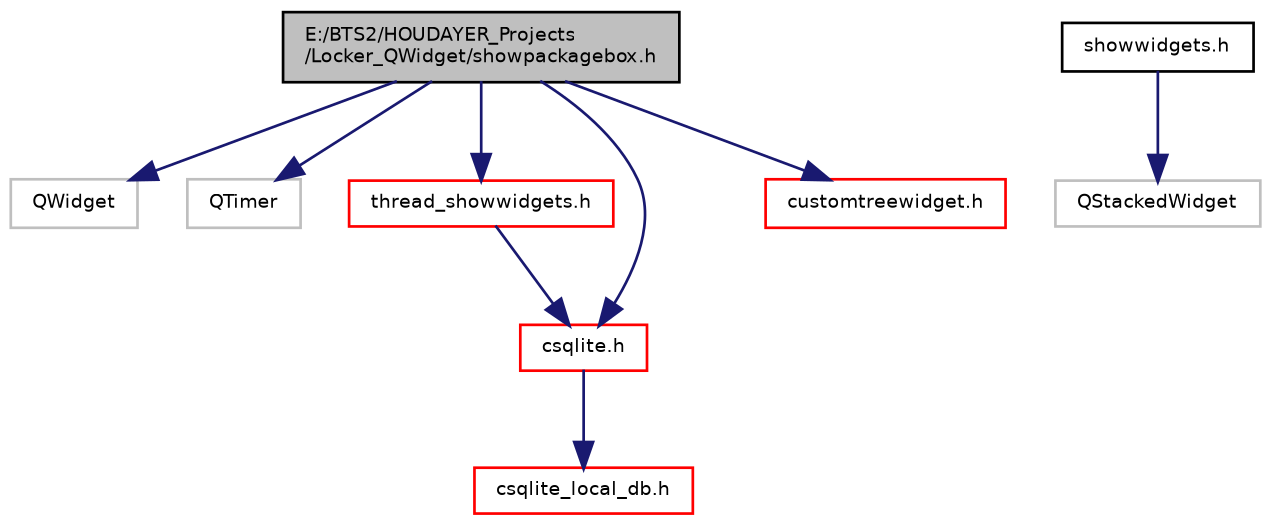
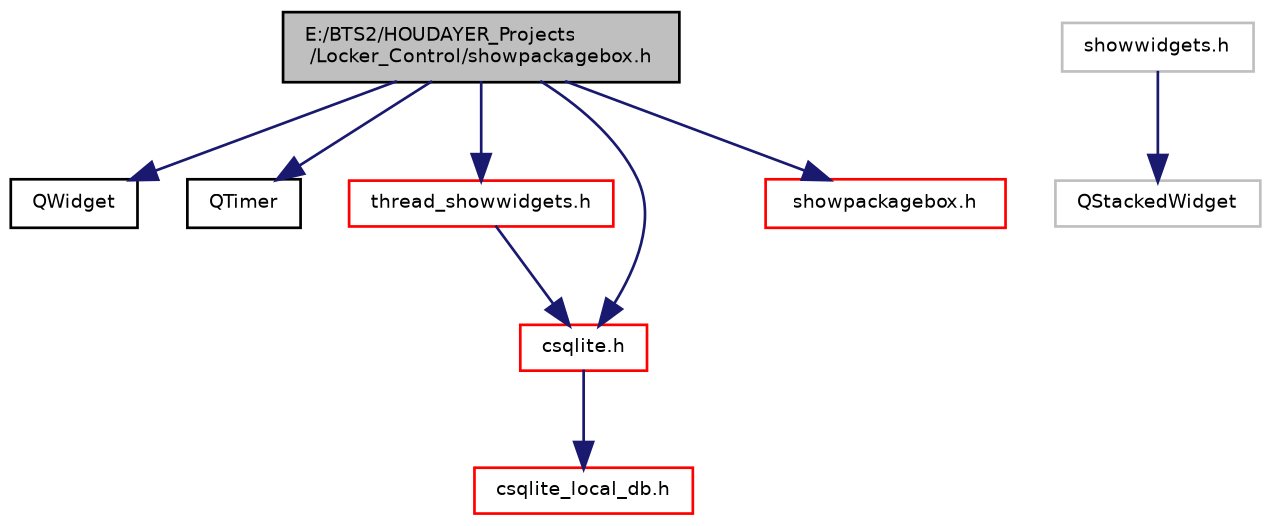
node "E:/BTS2/HOUDAYER_Projects /Locker_QWidget/showpackagebox.h": label "E:/BTS2/HOUDAYER_Projects /Locker_QWidget/showpackagebox.h" -> "E:/BTS2/HOUDAYER_Projects /Locker_Control/showpackagebox.h"
node "showwidgets.h": color black -> grey75
node "QWidget": color grey75 -> black
node "QTimer": color grey75 -> black
node "customtreewidget.h": label "customtreewidget.h" -> "showpackagebox.h"
